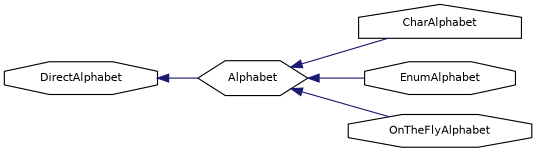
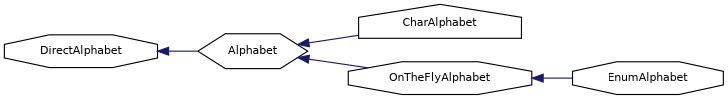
edge "EnumAlphabet" -> "Alphabet": now "EnumAlphabet" -> "OnTheFlyAlphabet"
